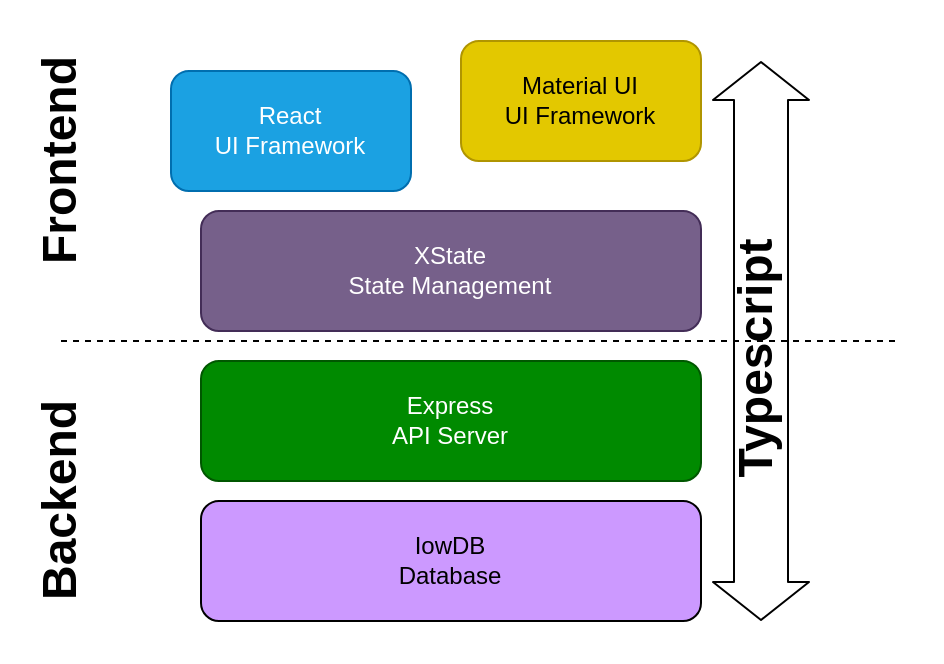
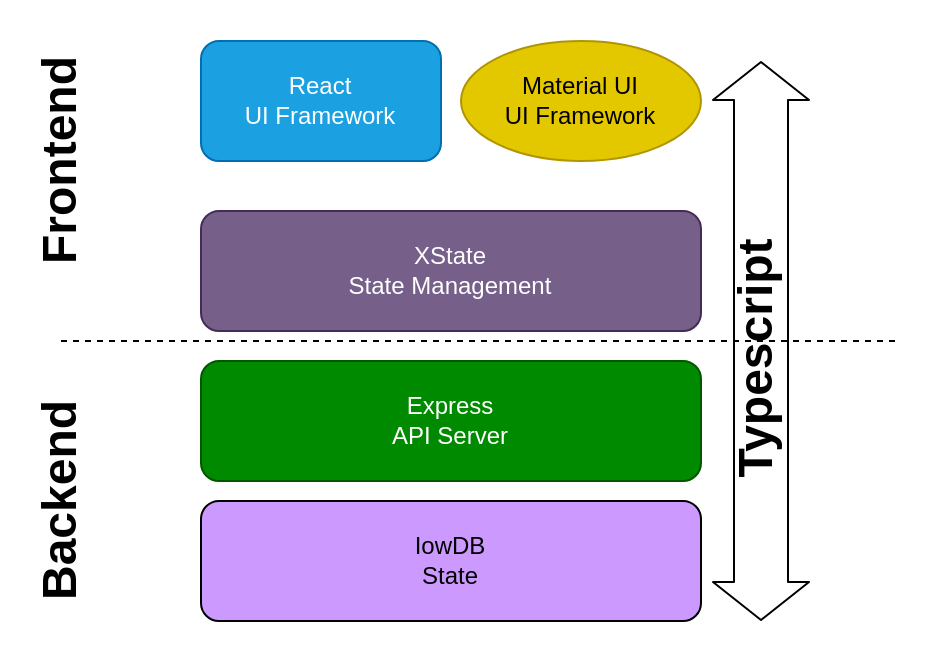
node "Material UI UI Framework": shape rounded rectangle -> ellipse
node "React UI Framework": moved (291, 131) -> (321, 101)
node "IowDB Database": label "IowDB Database" -> "IowDB State"
